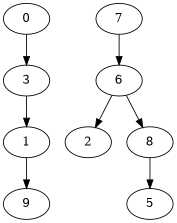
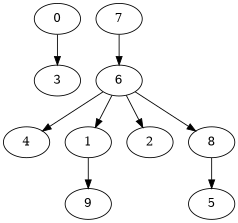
edge "3" -> "1": now "6" -> "1"
node "4": added
